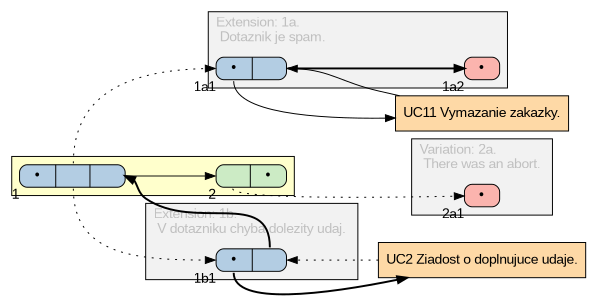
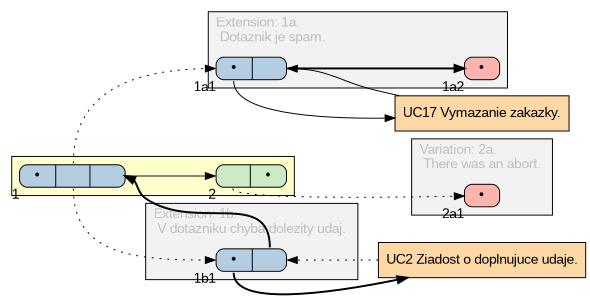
node "UC11 Vymazanie zakazky.": label "UC11 Vymazanie zakazky." -> "UC17 Vymazanie zakazky."
